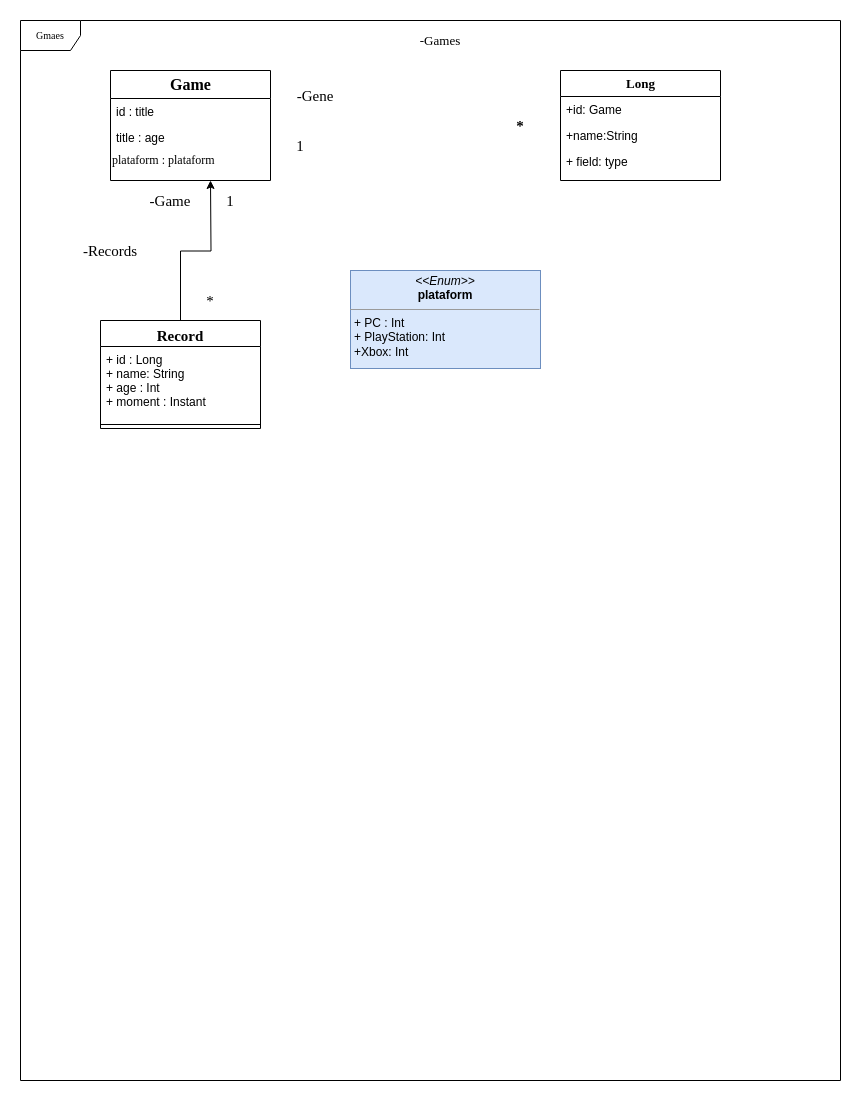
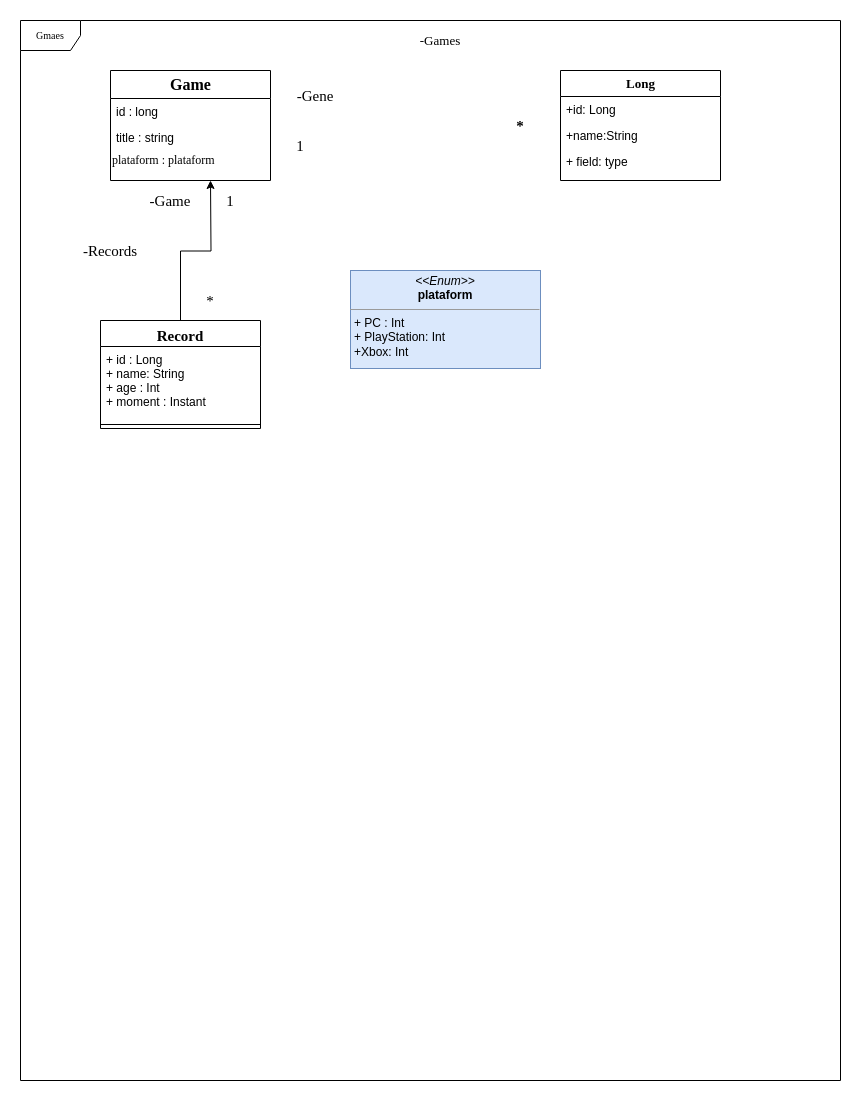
node "+id: Game": label "+id: Game" -> "+id: Long"
node "id : title": label "id : title" -> "id : long"
node "title : age": label "title : age" -> "title : string"
